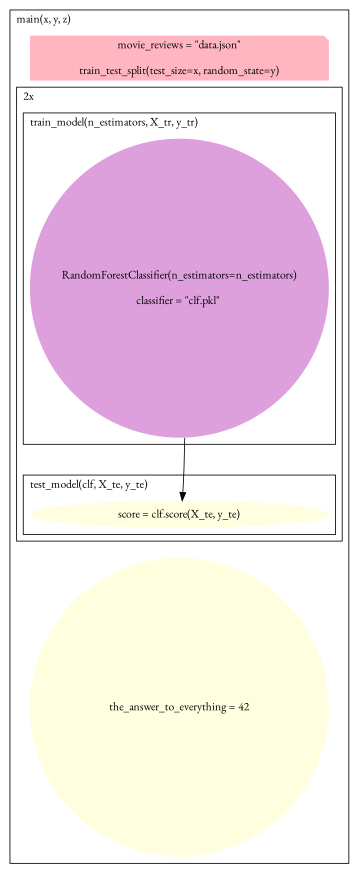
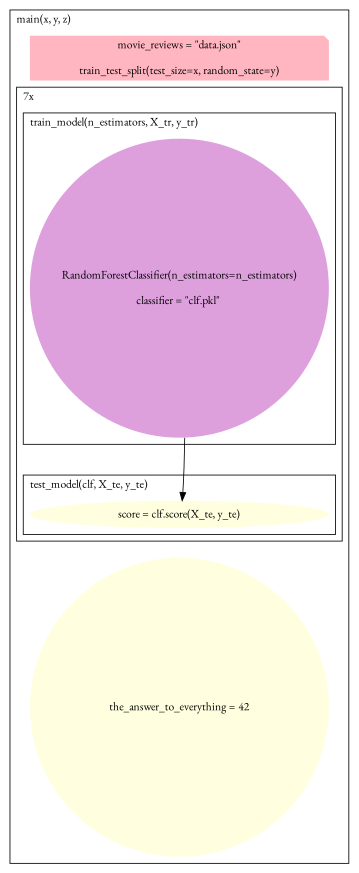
cluster "2x": label "2x" -> "7x"
